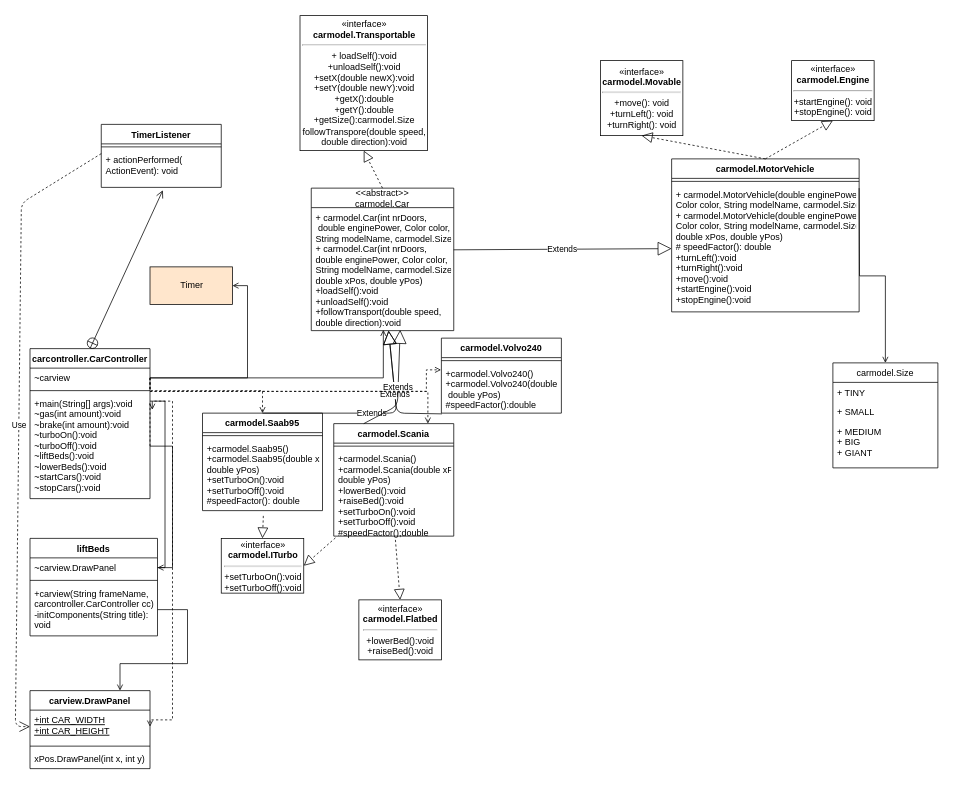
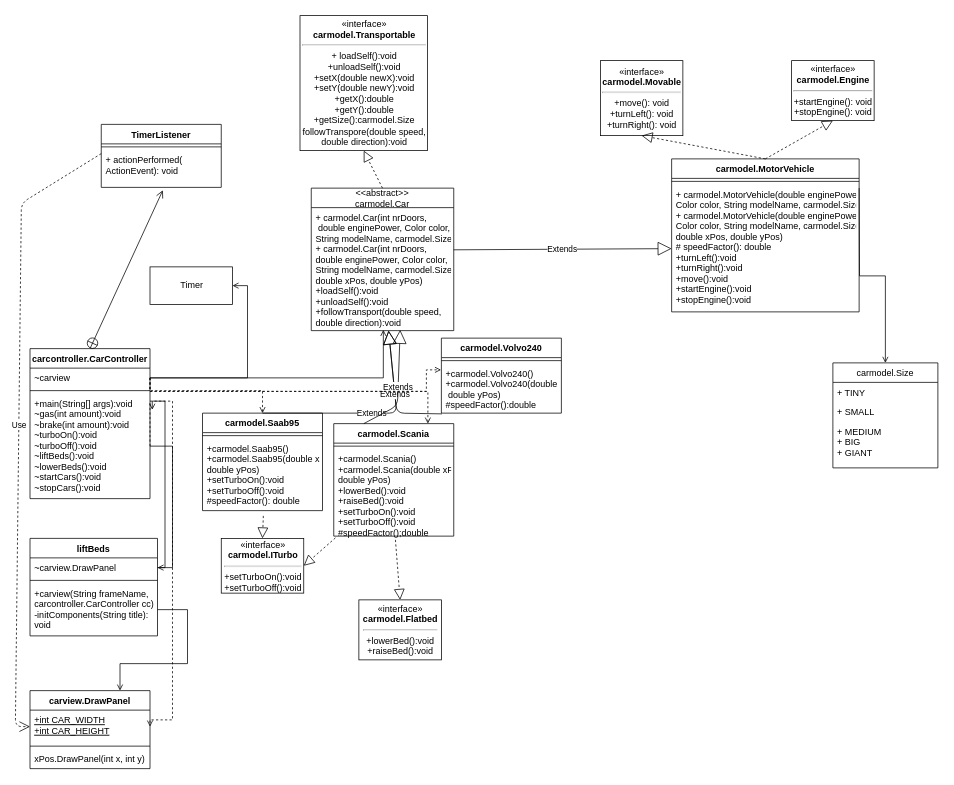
node "Timer": fillcolor #ffe6cc -> #ffffff
